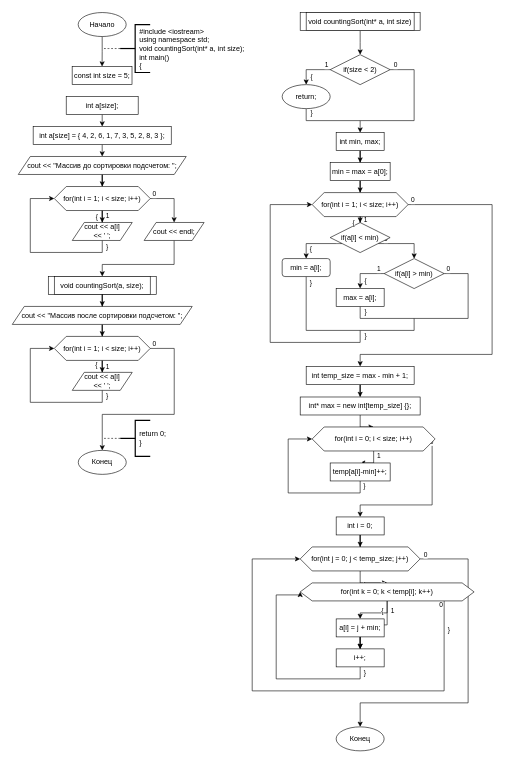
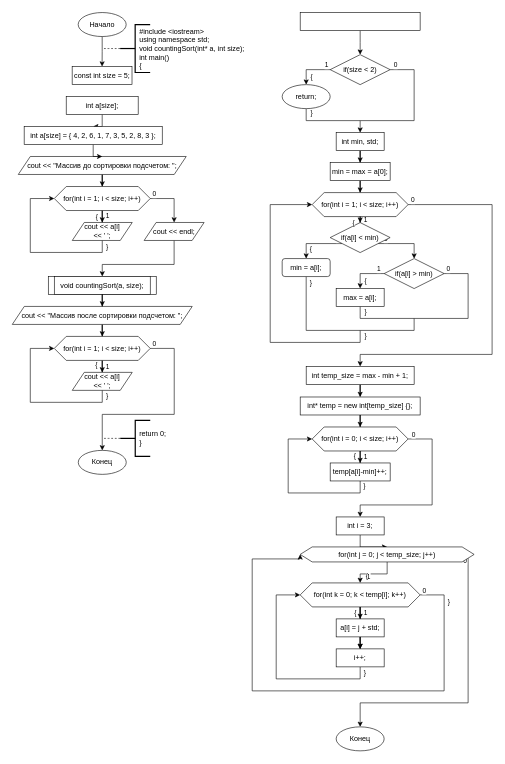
node "void countingSort(int* a, int size)": removed
node "int a[size] = { 4, 2, 6, 1, 7, 3, 5, 2, 8, 3 };": moved (102, 135) -> (93, 135)
node "int min, max;": label "int min, max;" -> "int min, std;"
node "int* max = new int[temp_size] {};": label "int* max = new int[temp_size] {};" -> "int* temp = new int[temp_size] {};"
node "for(int i = 0; i < size; i++)": size 123x24 -> 96x24
node "int i = 0;": label "int i = 0;" -> "int i = 3;"
node "for(int j = 0; j < temp_size; j++)": size 120x24 -> 174x15
node "for(int k = 0; k < temp[i]; k++)": size 174x18 -> 120x24
node "a[i] = j + min;": label "a[i] = j + min;" -> "a[i] = j + std;"
